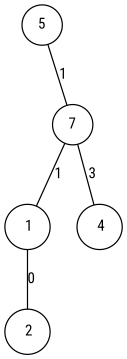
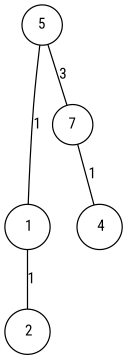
edge "5" -- "7": label "1" -> "3"
edge "7" -- "1": now "5" -- "1"
edge "7" -- "4": label "3" -> "1"
edge "1" -- "2": label "0" -> "1"
